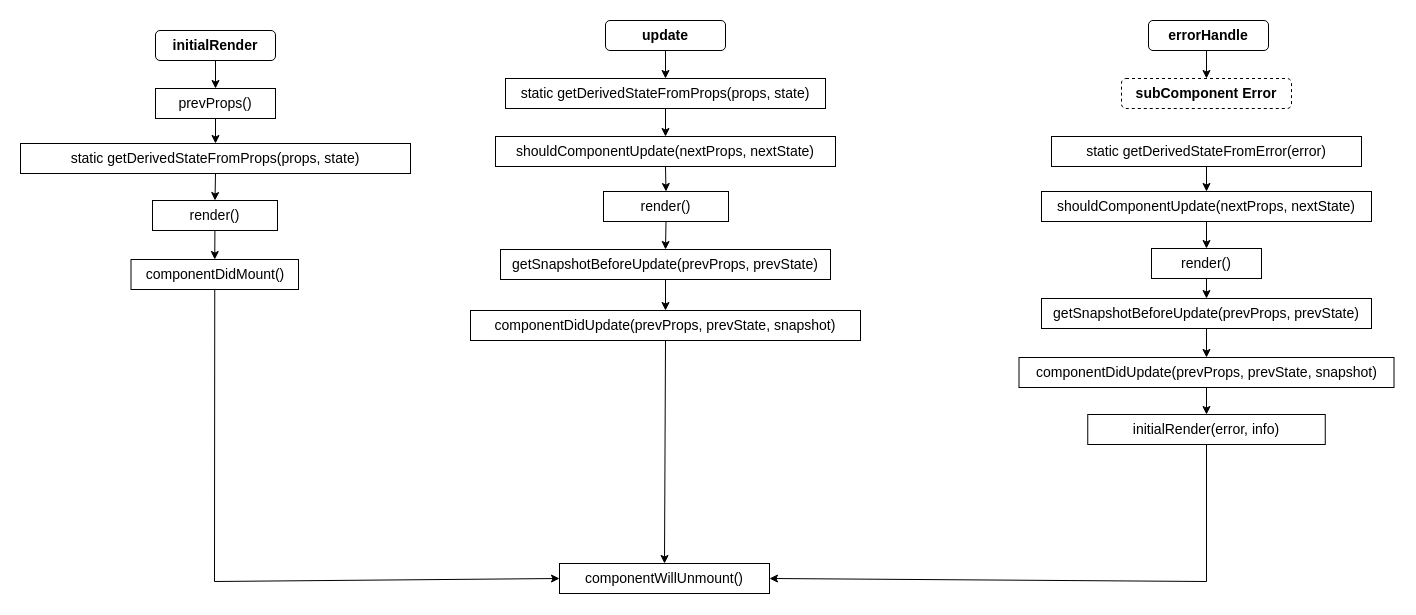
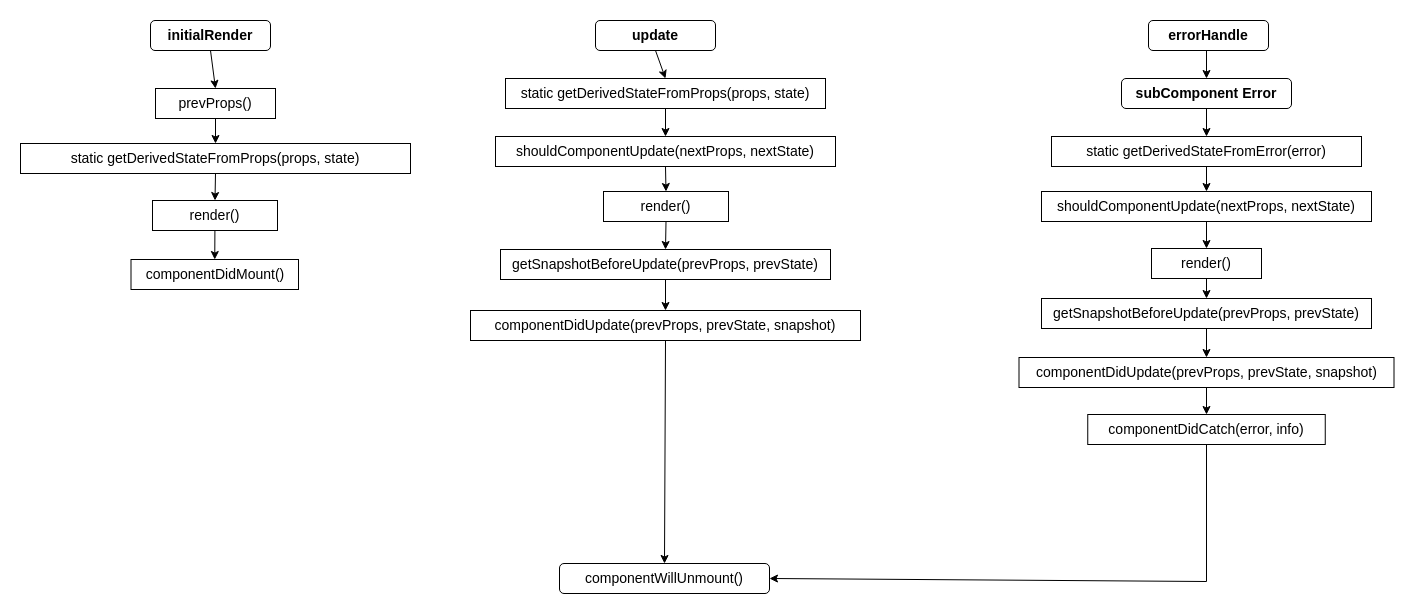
node "update": moved (666, 36) -> (656, 36)
node "initialRender": moved (216, 46) -> (211, 36)
node "subComponent Error": style dashed -> solid
edge "subComponent Error" -> "static getDerivedStateFromError(error)": added
node "initialRender(error, info)": label "initialRender(error, info)" -> "componentDidCatch(error, info)"
node "componentWillUnmount()": shape rectangle -> rounded rectangle
edge "componentDidMount()" -> "componentWillUnmount()": removed
